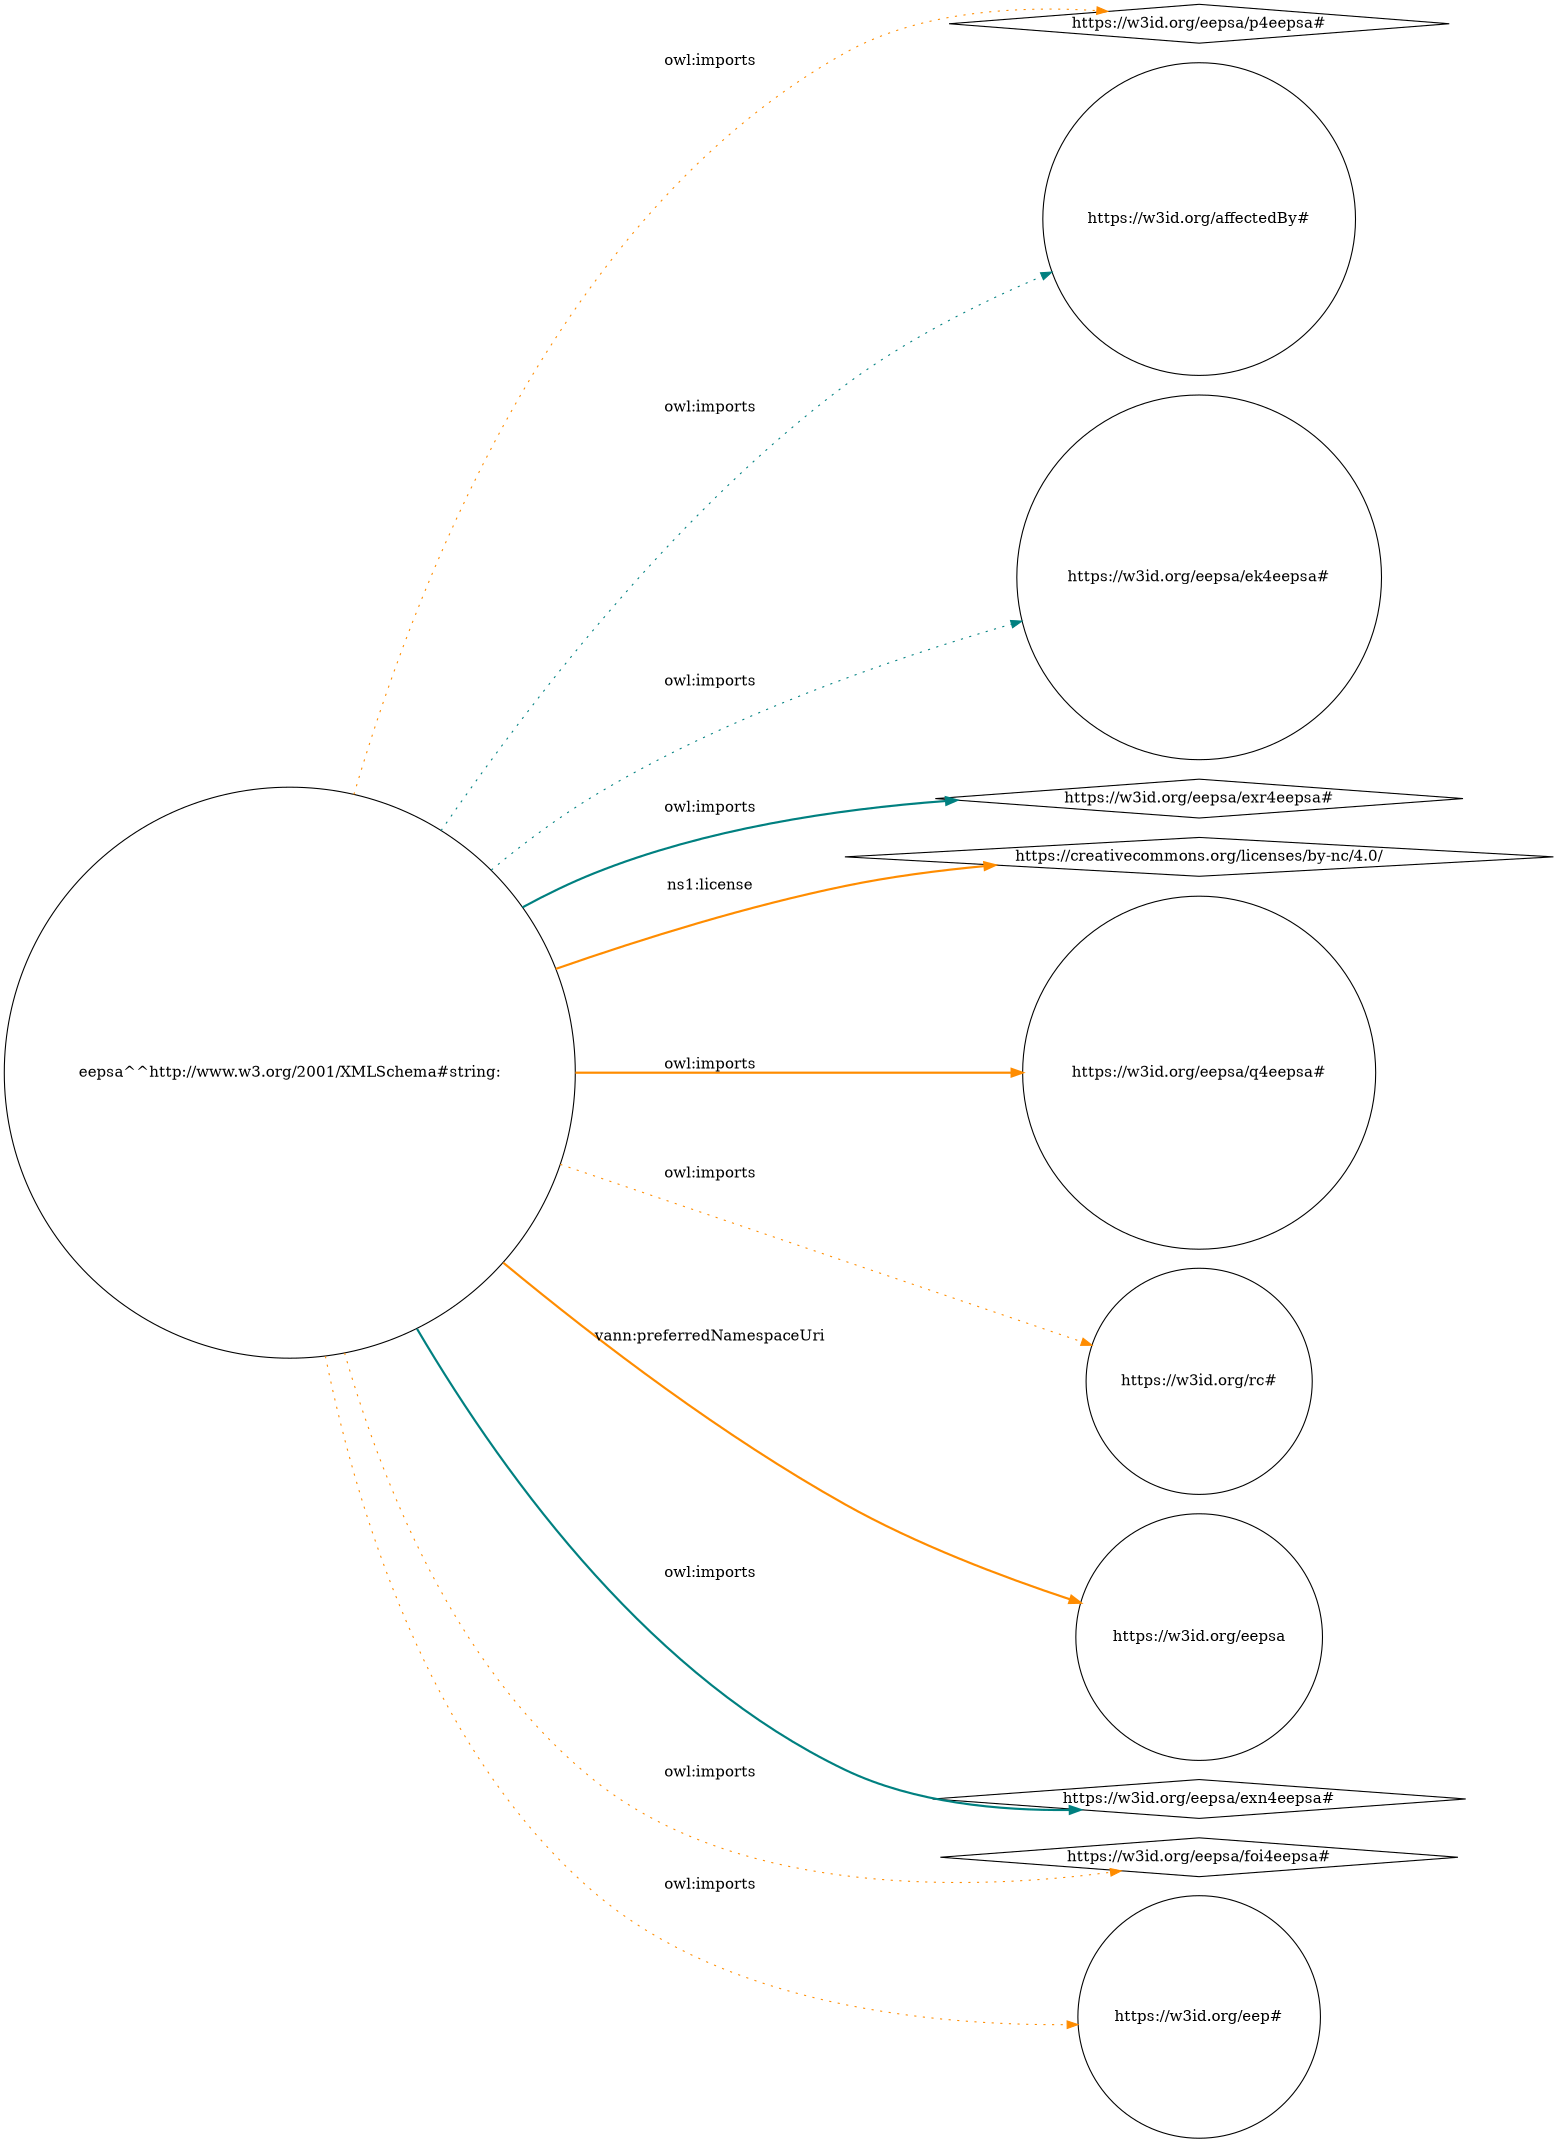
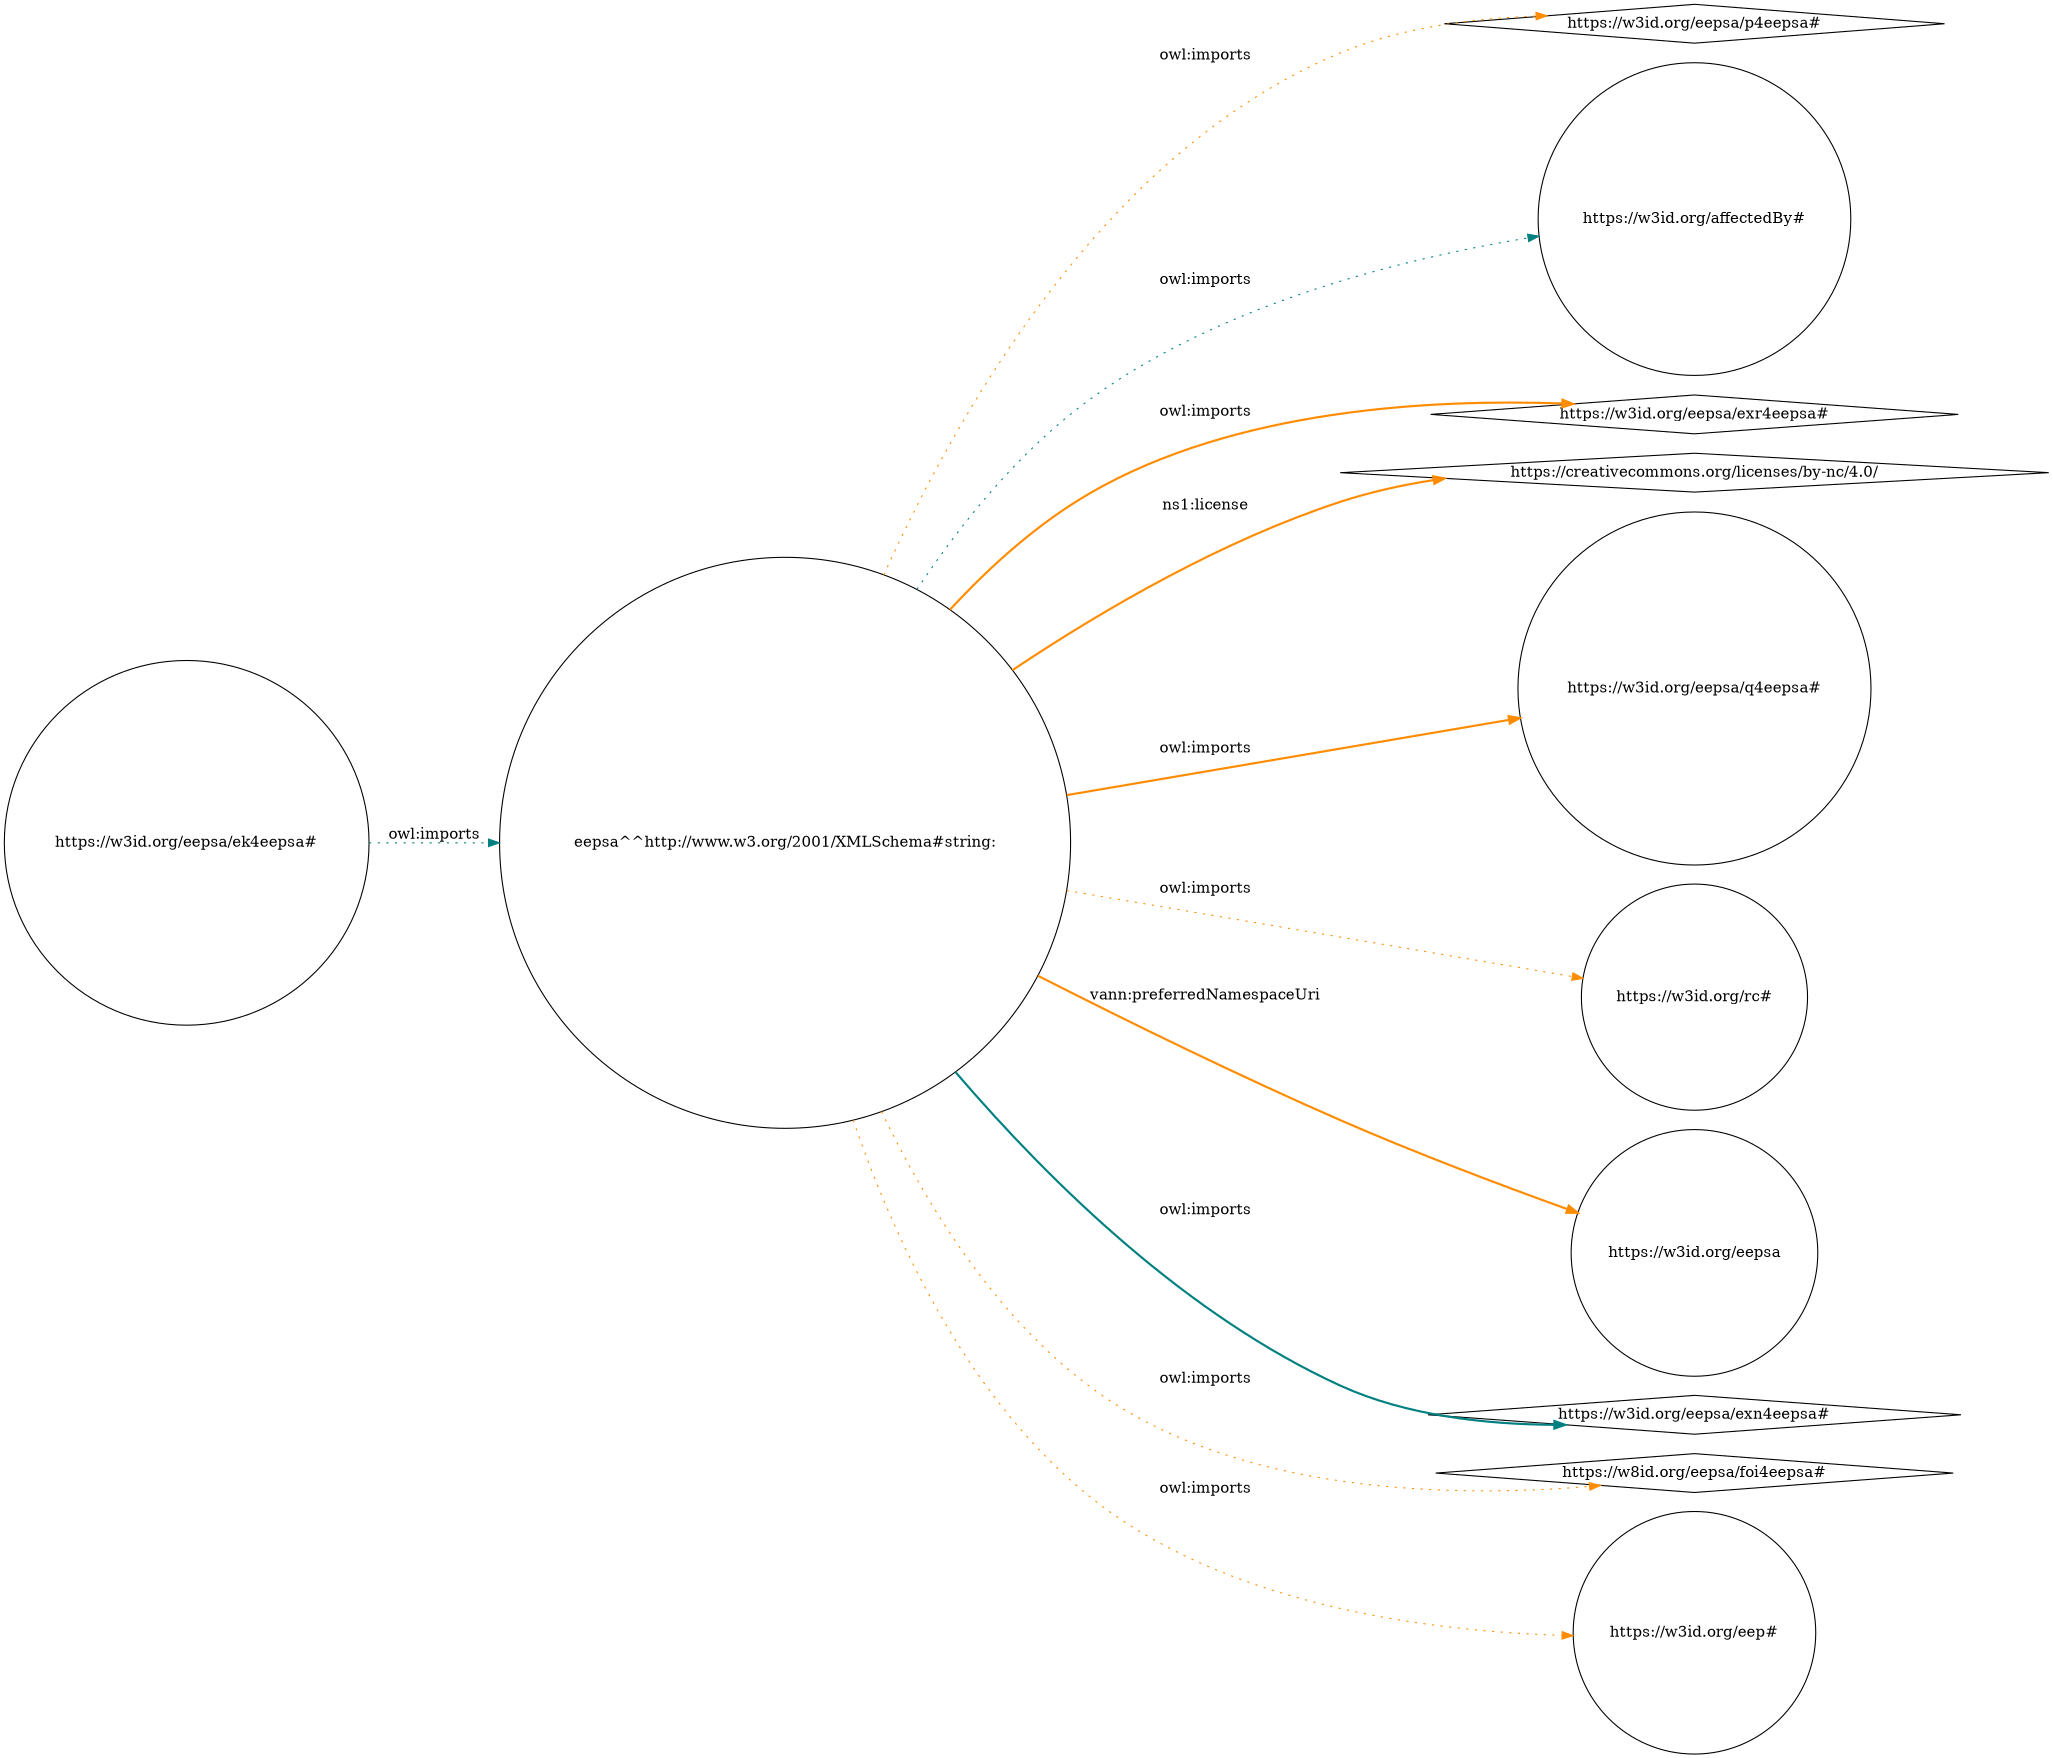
edge "eepsa^^http://www.w3.org/2001/XMLSchema#string:" -> "https://w3id.org/eepsa/ek4eepsa#": reversed
edge "eepsa^^http://www.w3.org/2001/XMLSchema#string:" -> "https://w3id.org/eepsa/exr4eepsa#": color teal -> darkorange
node "https://w3id.org/eepsa/foi4eepsa#": label "https://w3id.org/eepsa/foi4eepsa#" -> "https://w8id.org/eepsa/foi4eepsa#"
